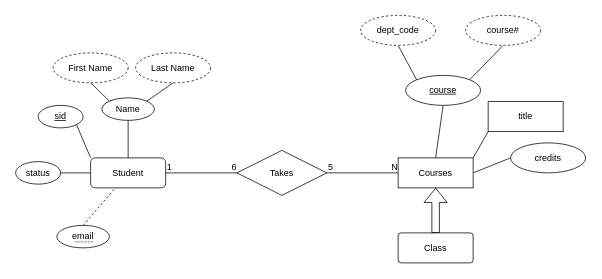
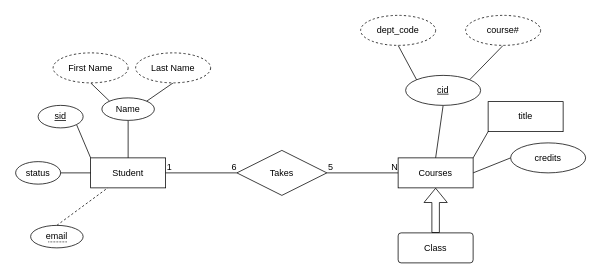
node "course": label "course" -> "cid"
node "Student": shape rounded rectangle -> rectangle
node "email": moved (83, 237) -> (57, 237)
